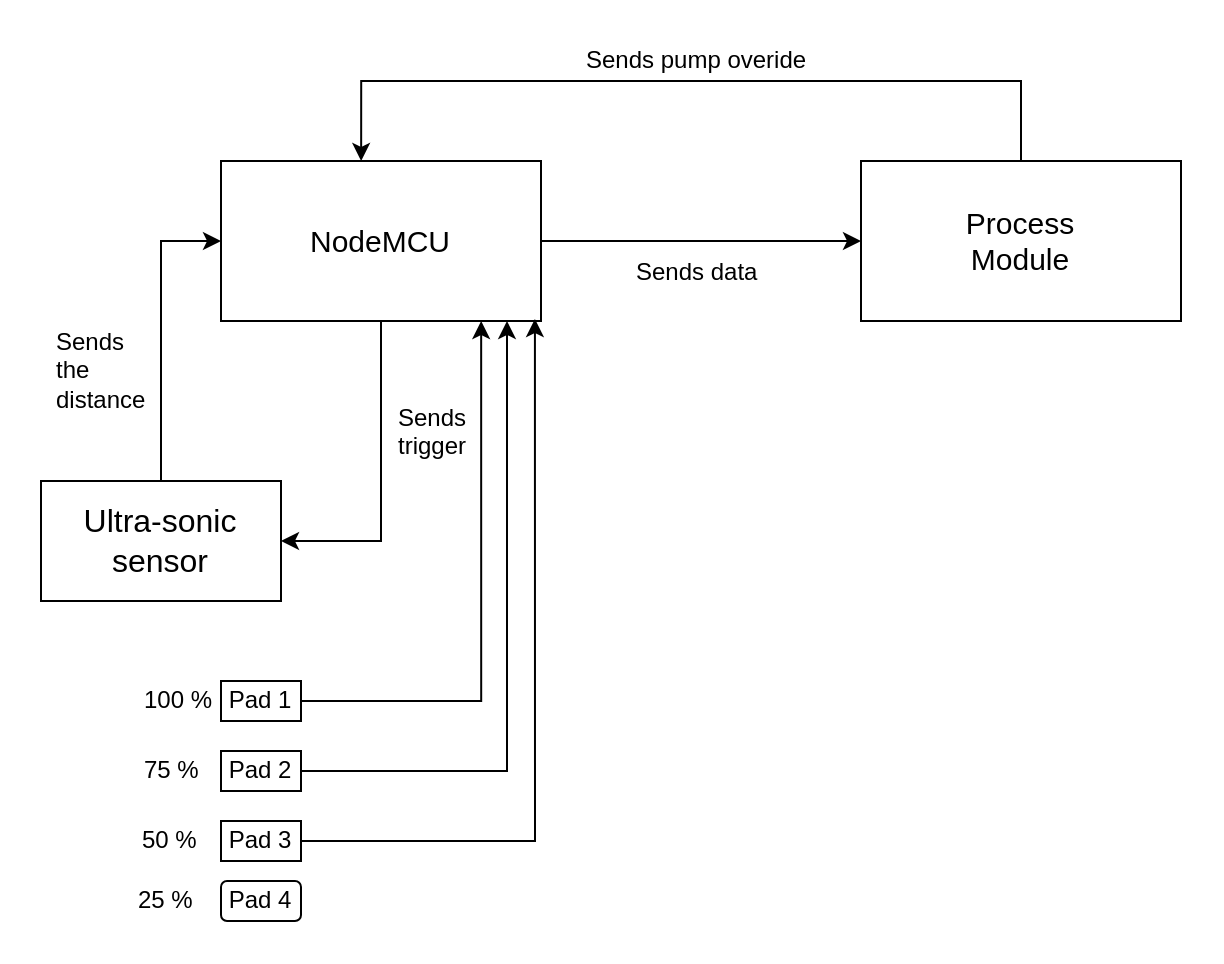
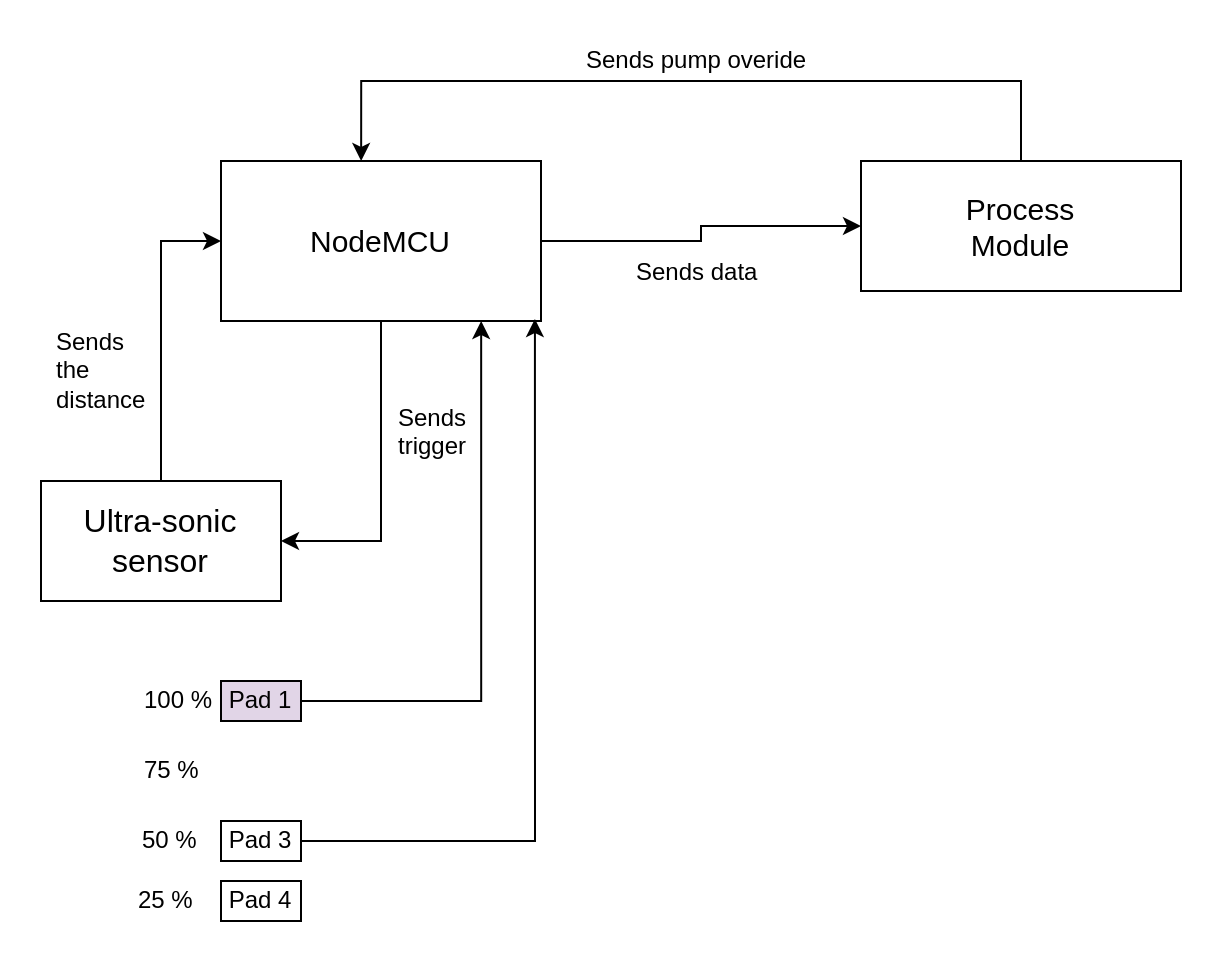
node "Process Module": size 320x160 -> 320x130
edge "Pad 2" -> "NodeMCU": removed
node "Pad 1": fillcolor #ffffff -> #e1d5e7
node "Pad 2": removed
node "Pad 4": shape rounded rectangle -> rectangle
